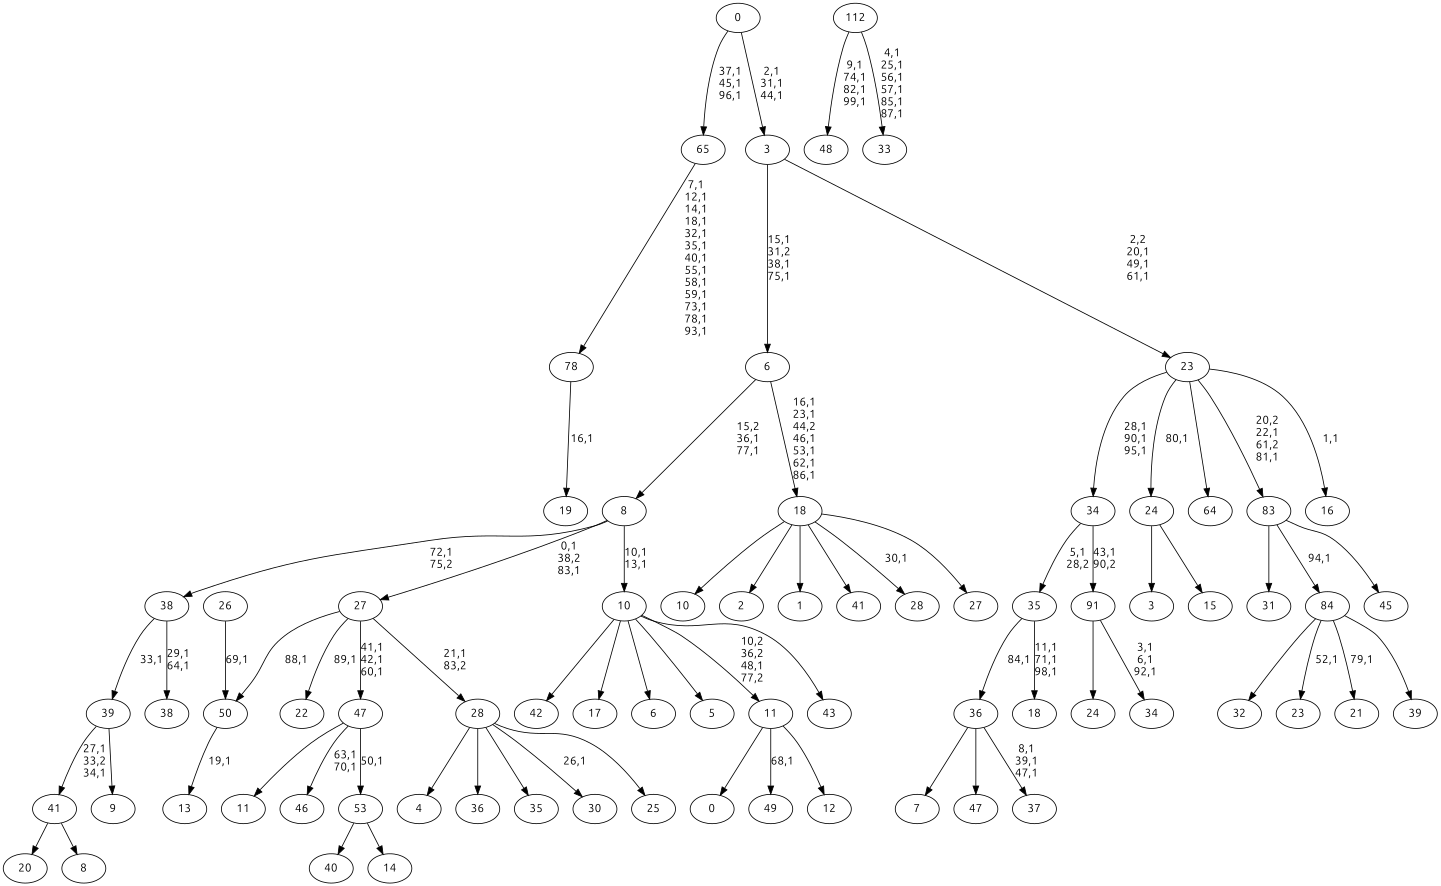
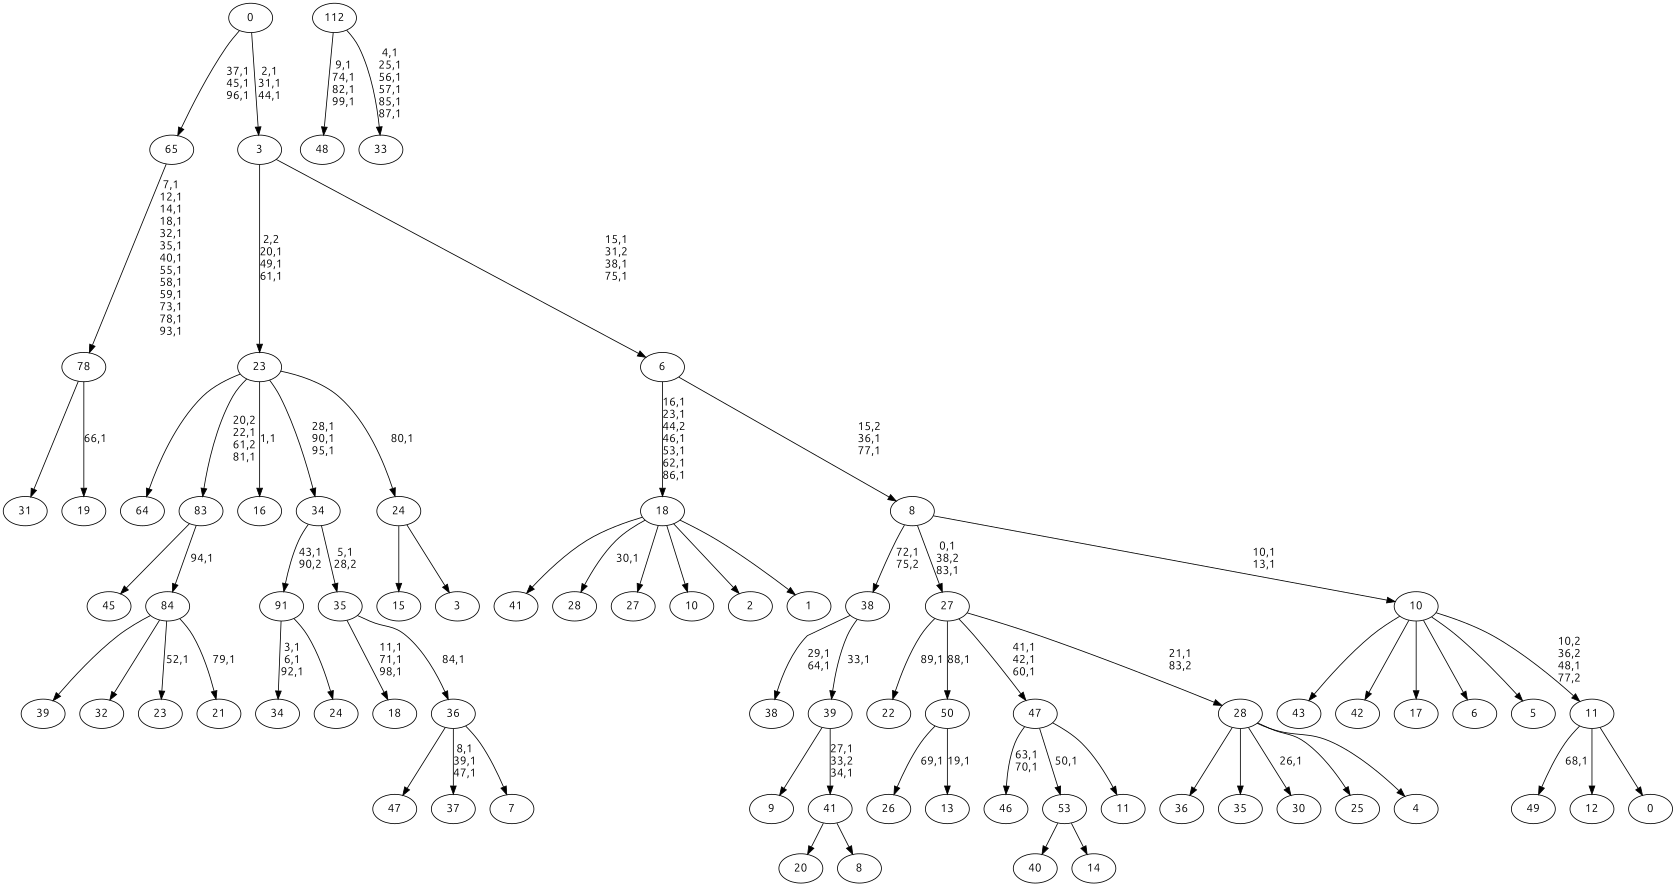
edge "78" -> "19": label "16,1" -> "66,1"
edge "83" -> "31": now "78" -> "31"
edge "26" -> "50": reversed
